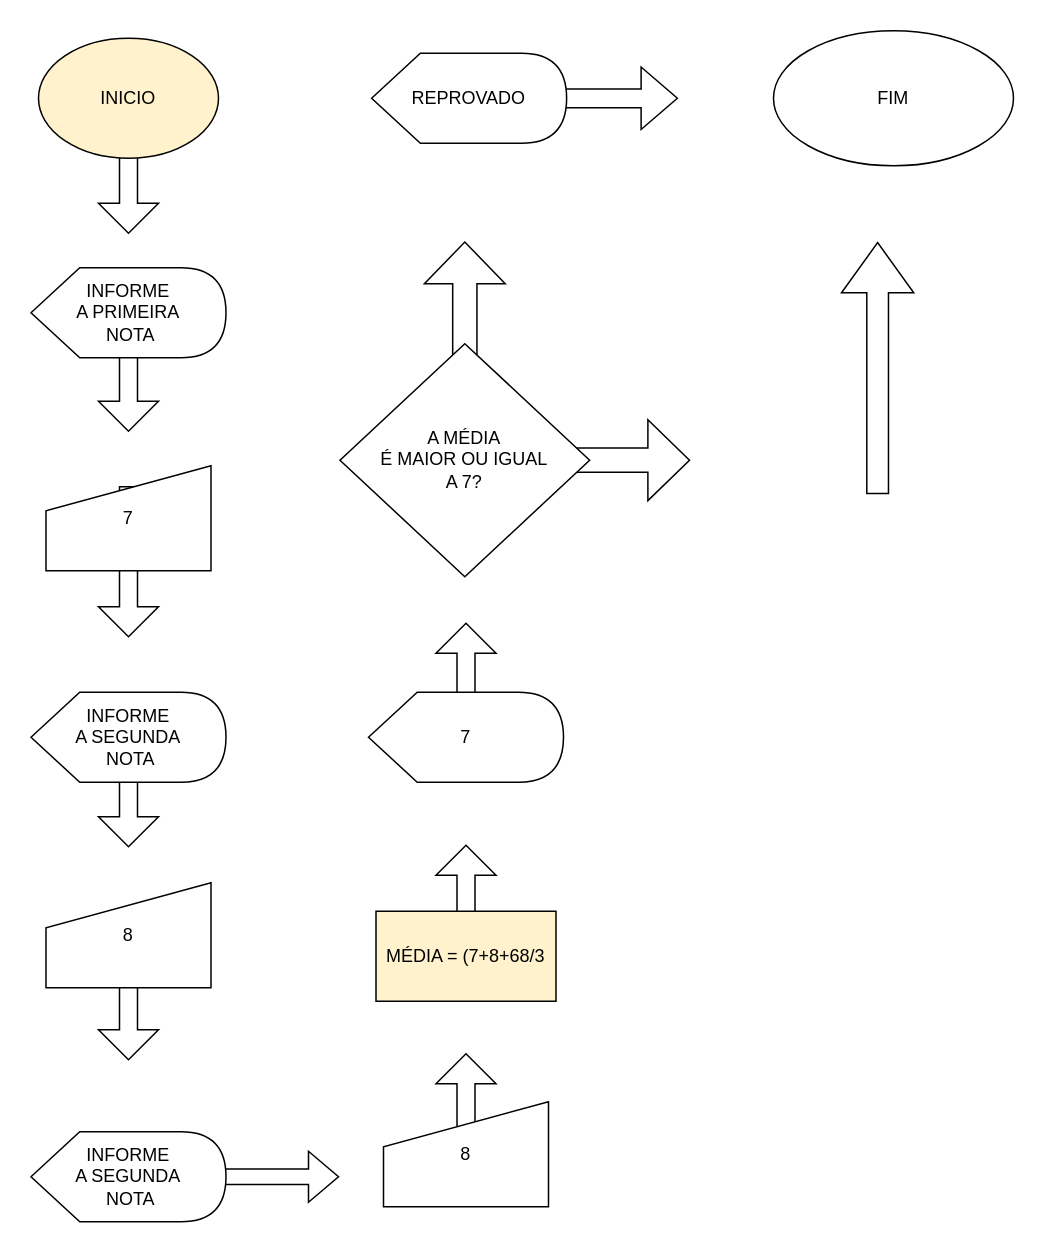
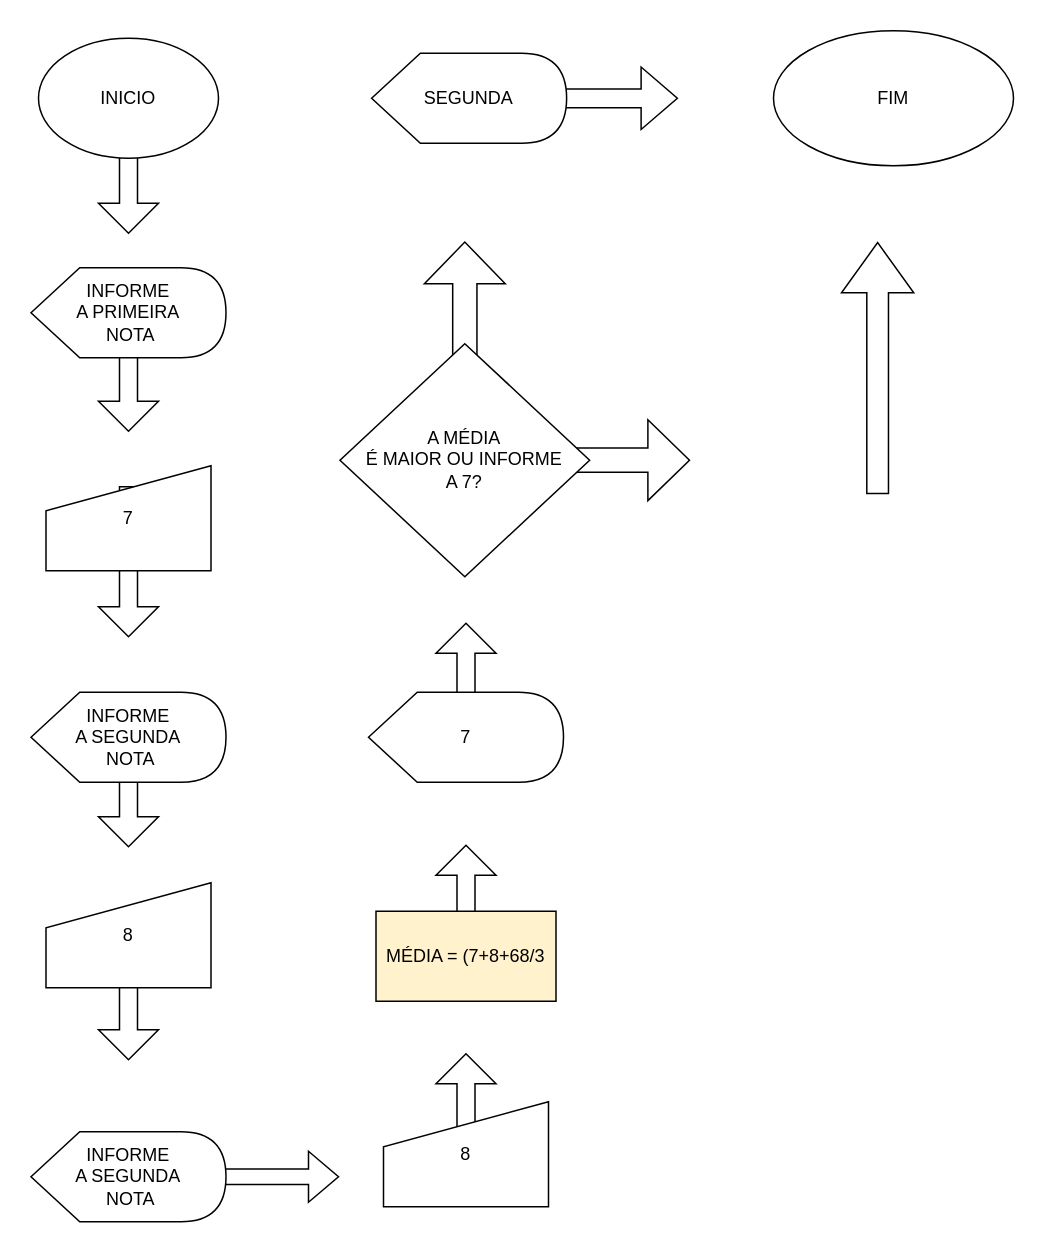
node "INICIO": fillcolor #fff2cc -> #ffffff
node "REPROVADO": label "REPROVADO" -> "SEGUNDA"
node "A MÉDIA É MAIOR OU IGUAL A 7?": label "A MÉDIA É MAIOR OU IGUAL A 7?" -> "A MÉDIA É MAIOR OU INFORME A 7?"
